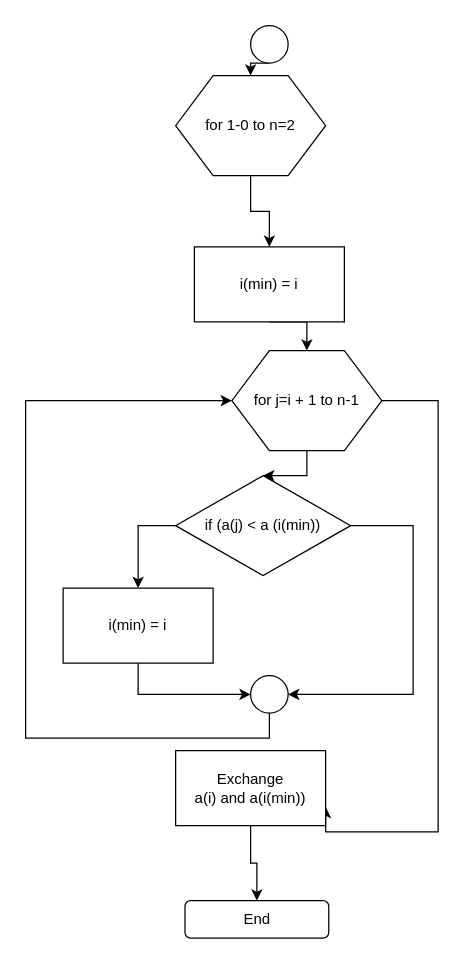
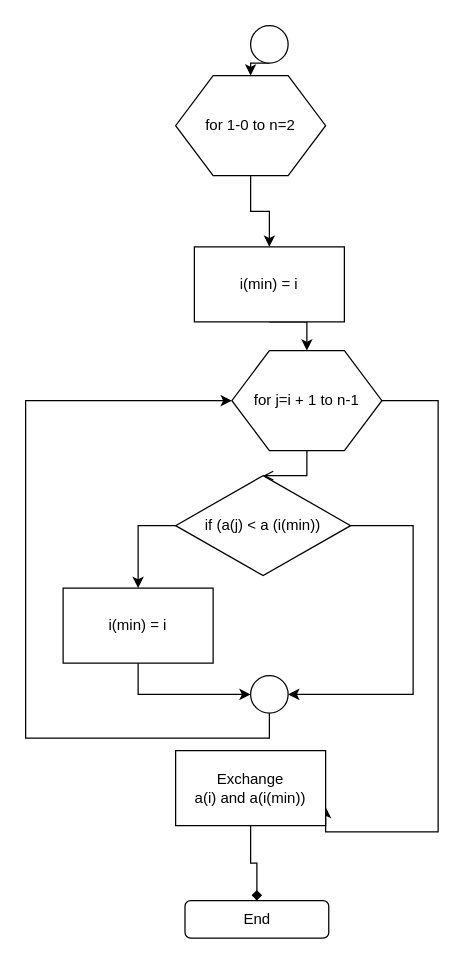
edge "for j=i + 1 to n-1" -> "if (a(j) < a (i(min))": arrowhead classic -> open
edge "Exchange a(i) and a(i(min))" -> "End": arrowhead classic -> diamond
